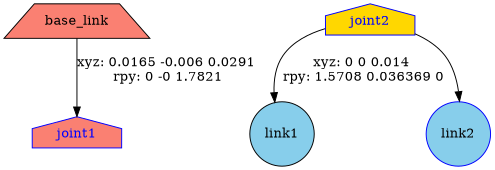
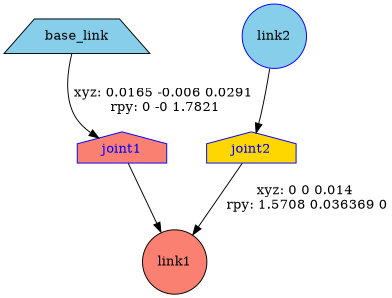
node "base_link": fillcolor salmon -> skyblue
edge "joint2" -> "link2": reversed
node "link1": fillcolor skyblue -> salmon
edge "joint1" -> "link1": added
